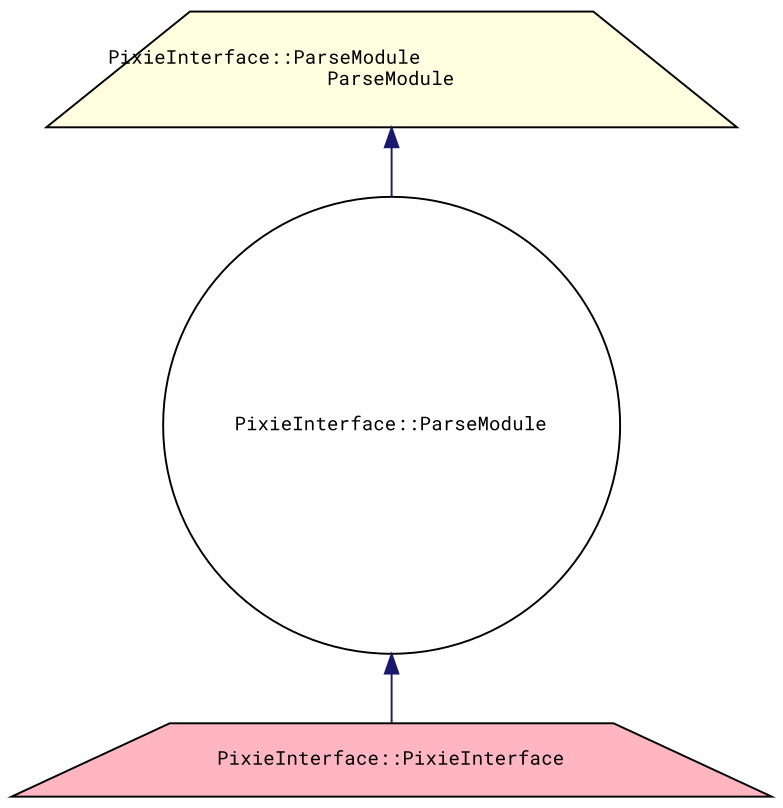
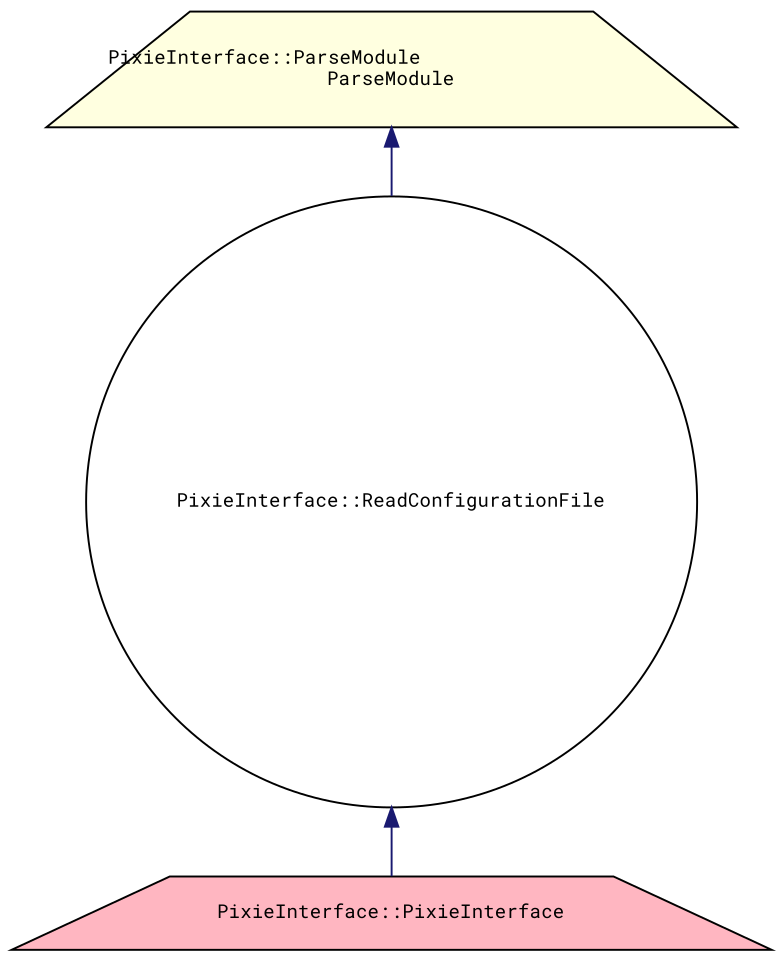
node "PixieInterface::ParseModule": label "PixieInterface::ParseModule" -> "PixieInterface::ReadConfigurationFile"
